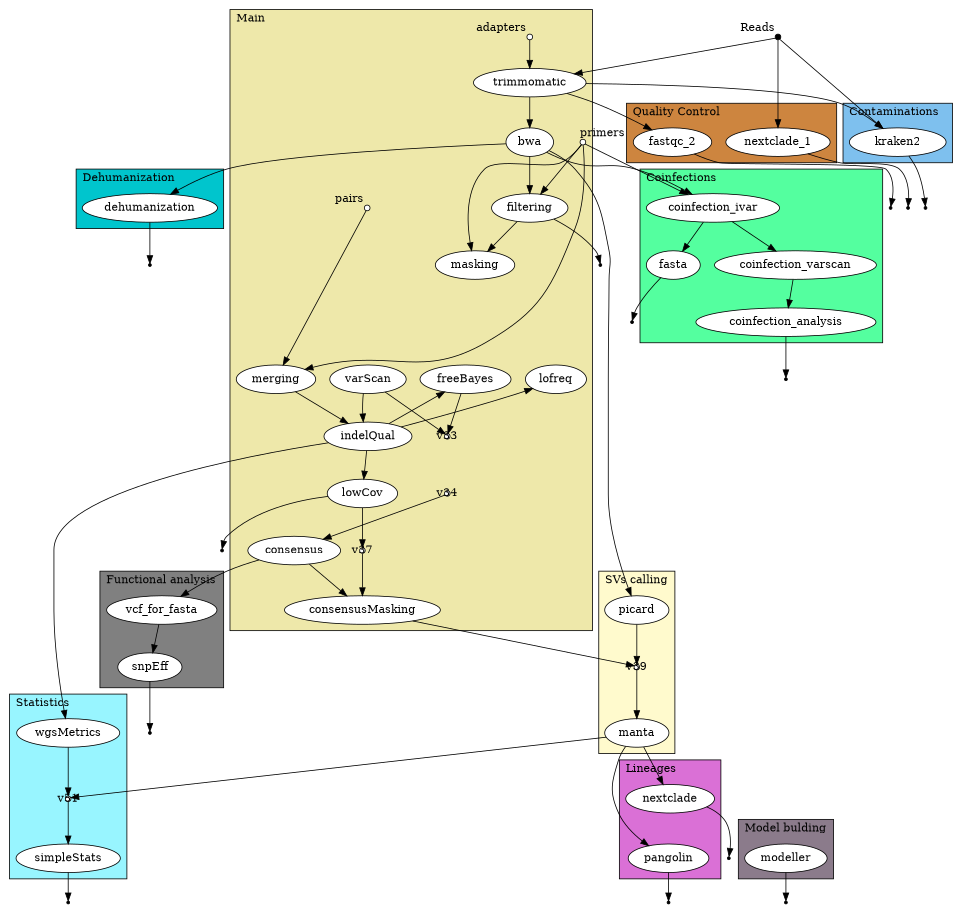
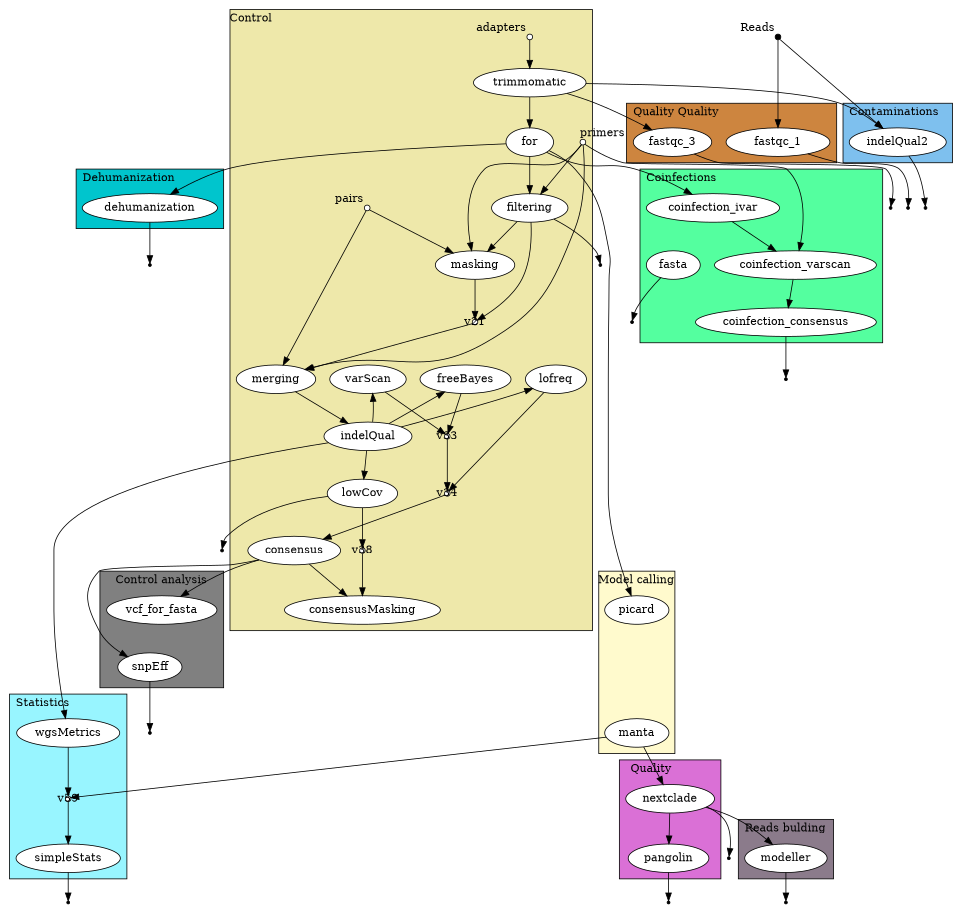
cluster "Main": label "Main" -> "Control"
edge "Reads" -> "trimmomatic": removed
cluster "Quality Control": label "Quality Control" -> "Quality Quality"
node "bwa": label "bwa" -> "for"
node "fastqc_2": label "fastqc_2" -> "fastqc_3"
node "nextclade_1": label "nextclade_1" -> "fastqc_1"
node "kraken2": label "kraken2" -> "indelQual2"
edge "primers" -> "coinfection_ivar": now "primers" -> "coinfection_varscan"
edge "pairs" -> "masking": added
edge "coinfection_ivar" -> "fasta": removed
node "v21": added
node "coinfection_analysis": label "coinfection_analysis" -> "coinfection_consensus"
edge "varScan" -> "indelQual": reversed
edge "lofreq" -> "v34": added
edge "v33" -> "v34": added
node "v37": label "v37" -> "v38"
cluster "Functional analysis": label "Functional analysis" -> "Control analysis"
cluster "SVs calling": label "SVs calling" -> "Model calling"
edge "vcf_for_fasta" -> "snpEff": now "consensus" -> "snpEff"
node "v39": removed
cluster "Lineages": label "Lineages" -> "Quality"
edge "manta" -> "pangolin": now "nextclade" -> "pangolin"
node "v51": label "v51" -> "v59"
edge "nextclade" -> "modeller": added
cluster "Model bulding": label "Model bulding" -> "Reads bulding"
